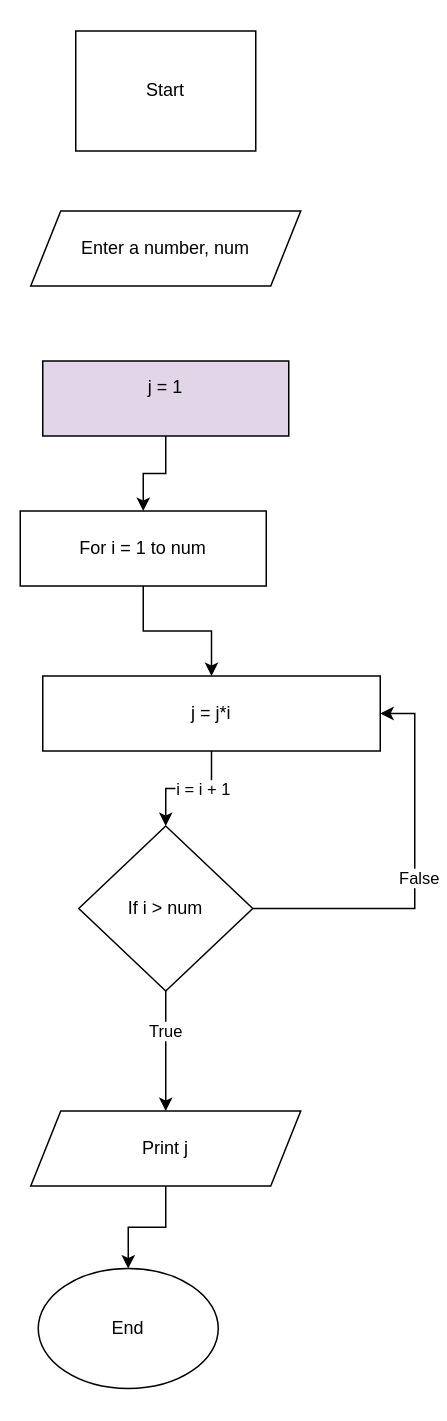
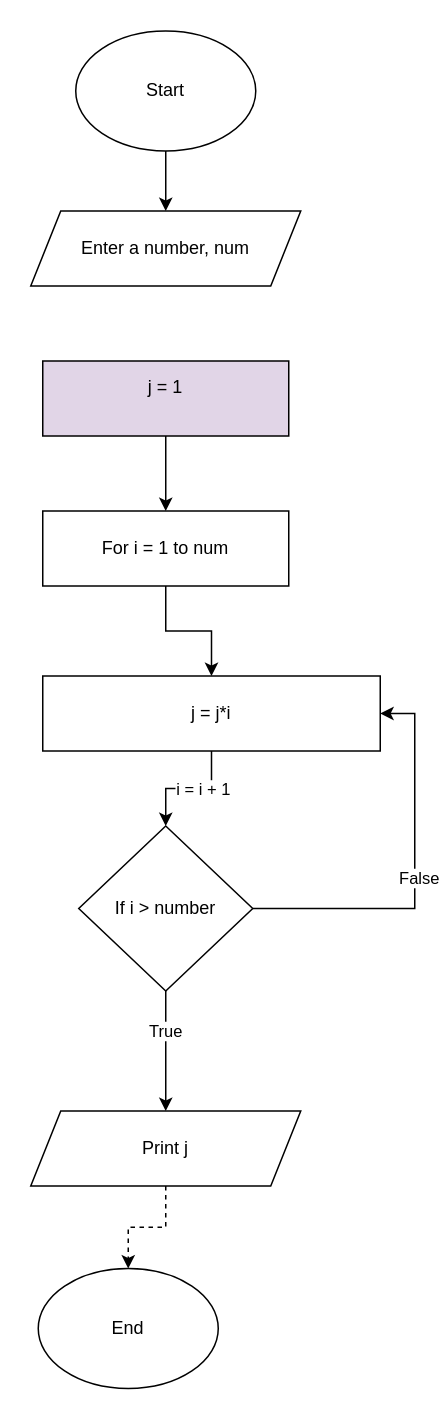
node "Start": shape rectangle -> ellipse
edge "Start" -> "Enter a number, num": added
node "For i = 1 to num": moved (143, 548) -> (166, 548)
node "If i > num": label "If i > num" -> "If i > number"
edge "Print j" -> "End": style solid -> dashed
